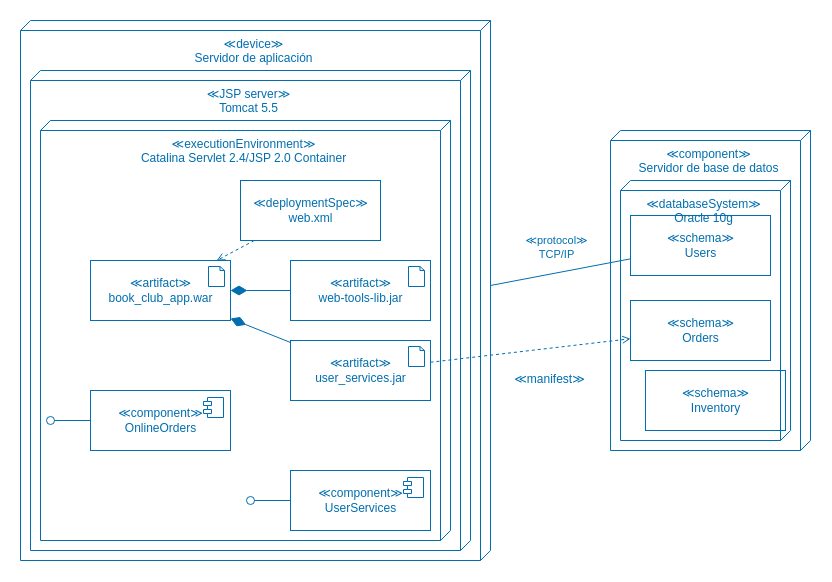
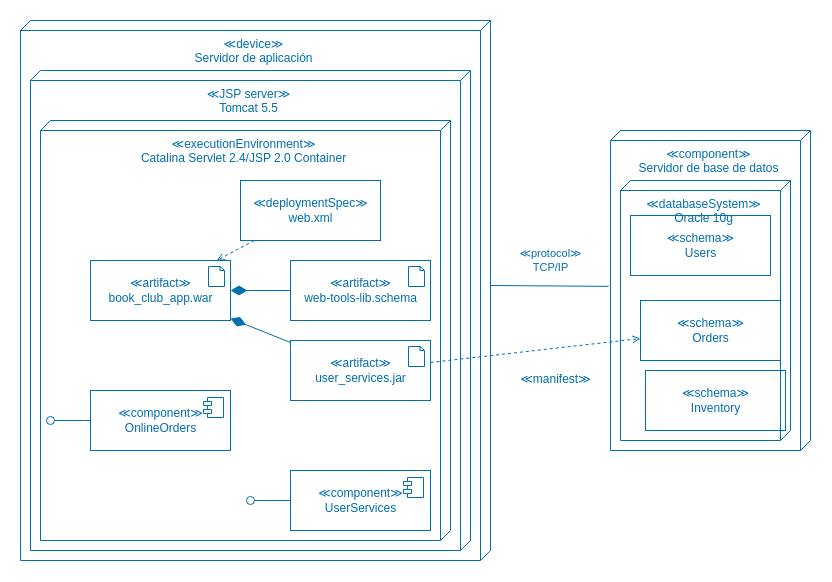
edge "≪schema≫ Users" -- "≪device≫ Servidor de aplicación": now "≪component≫ Servidor de base de datos" -- "≪device≫ Servidor de aplicación"
node "≪artifact≫ web-tools-lib.jar": label "≪artifact≫ web-tools-lib.jar" -> "≪artifact≫ web-tools-lib.schema"
node "≪schema≫ Orders": moved (701, 331) -> (711, 331)
